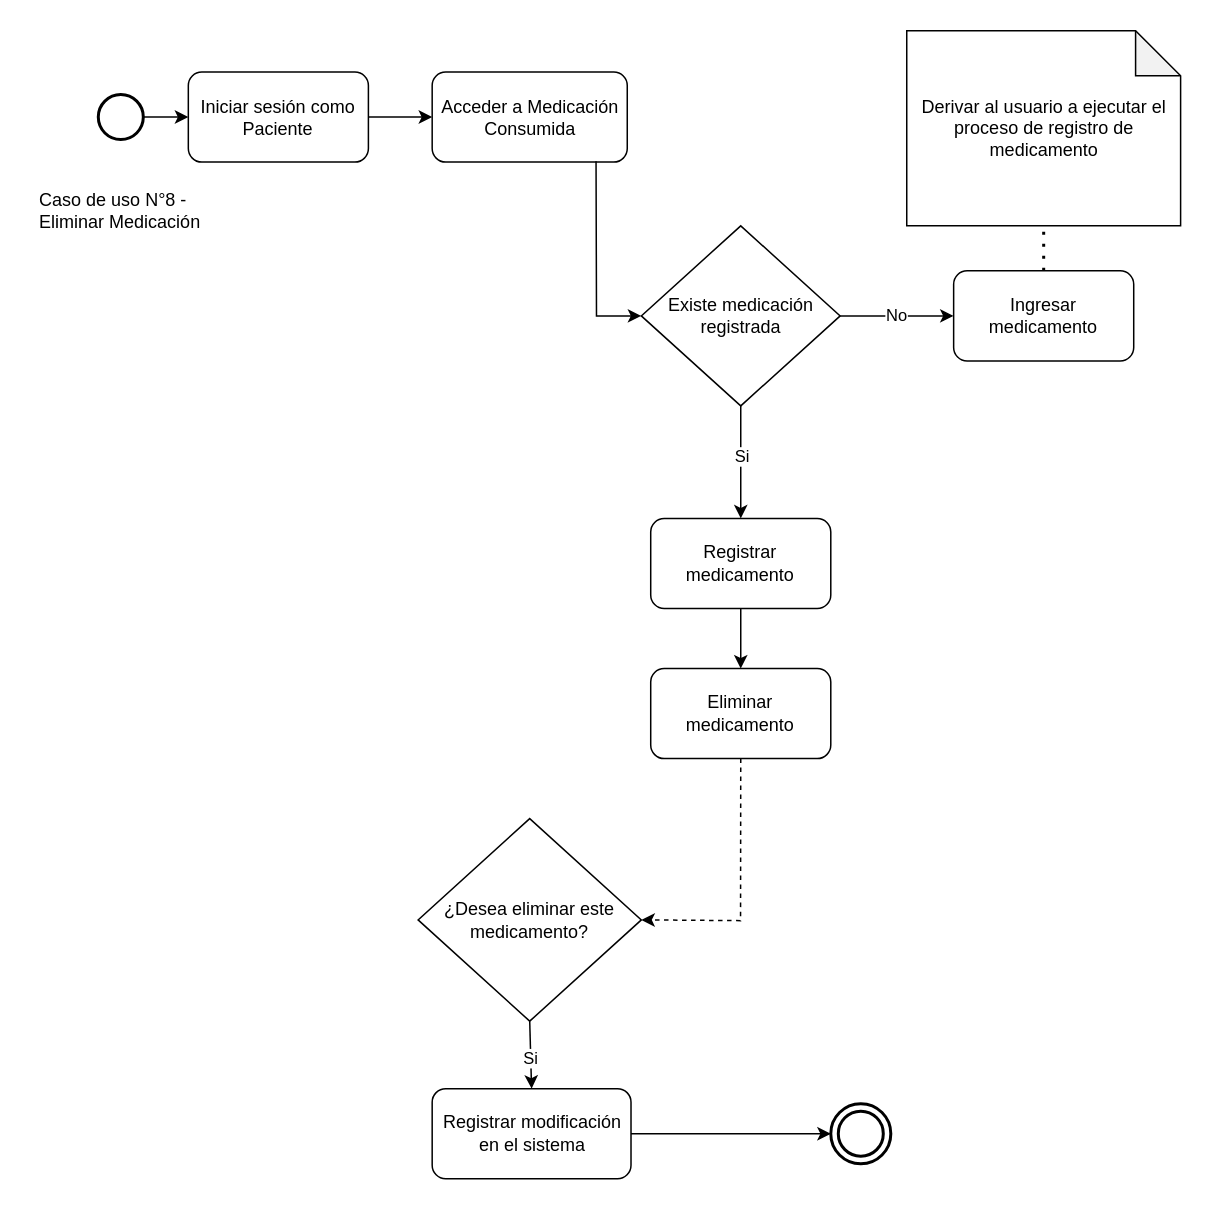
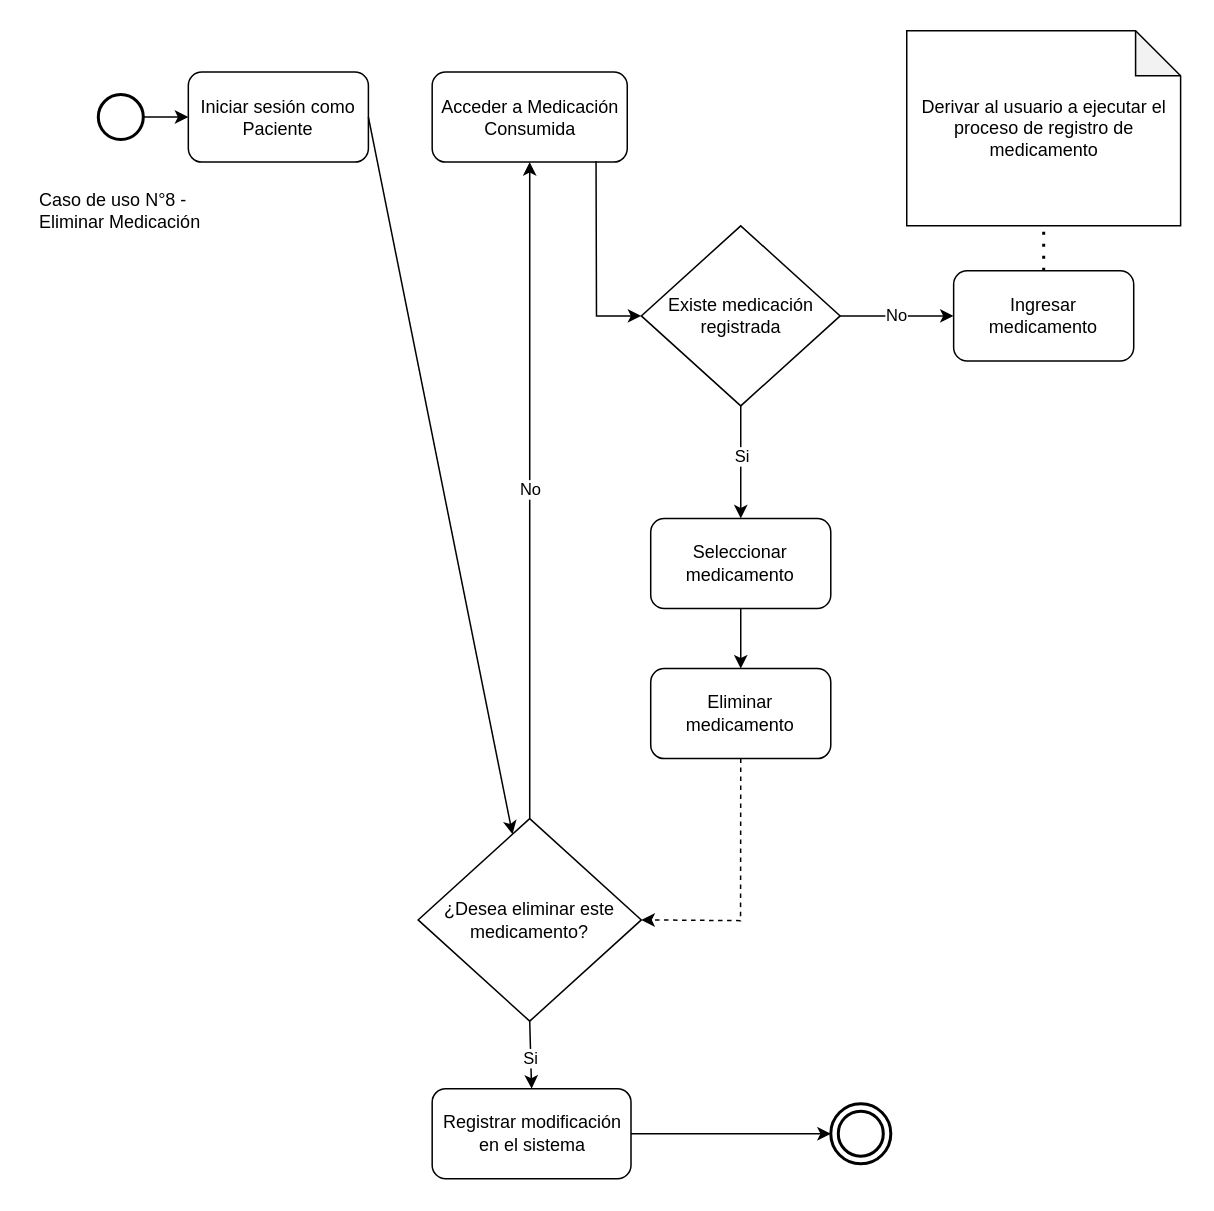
edge "Iniciar sesión como Paciente" -> "Acceder a Medicación Consumida": now "Iniciar sesión como Paciente" -> "¿Desea eliminar este medicamento?"
edge "¿Desea eliminar este medicamento?" -> "Acceder a Medicación Consumida": added, label "No"
node "Registrar medicamento": label "Registrar medicamento" -> "Seleccionar medicamento"
